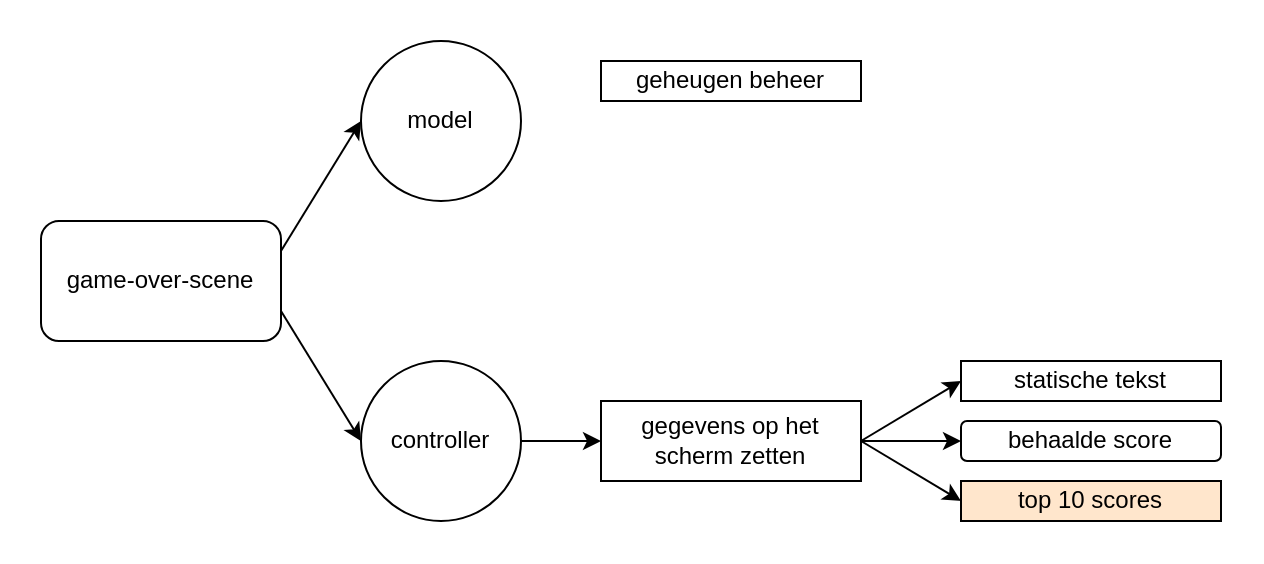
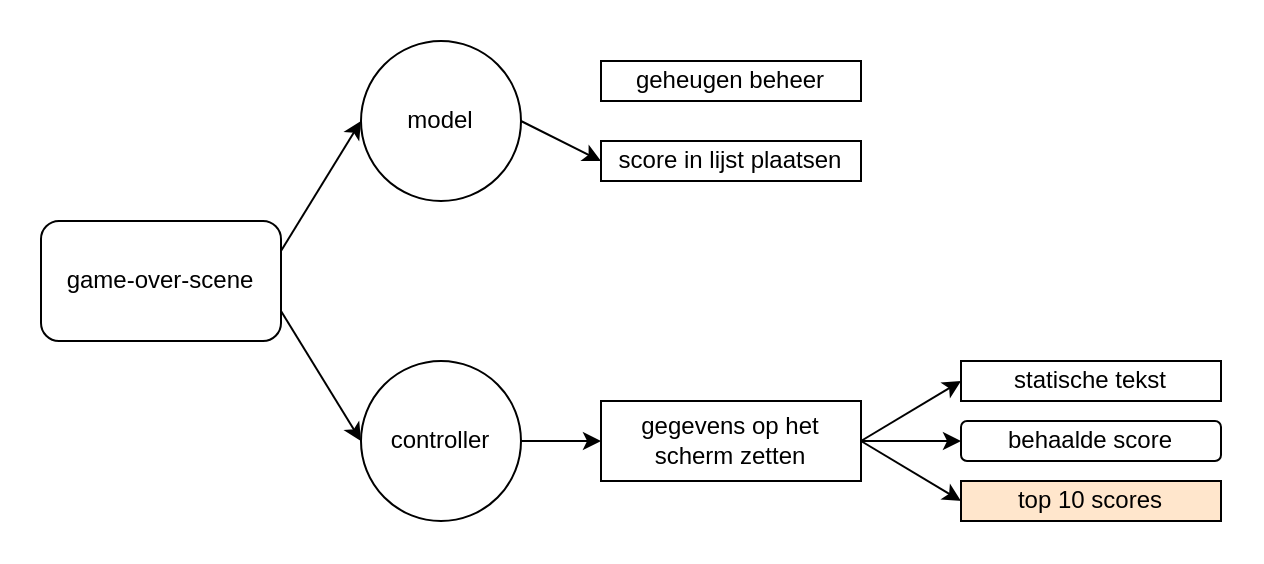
edge "model" -> "score in lijst plaatsen": added
node "score in lijst plaatsen": added
